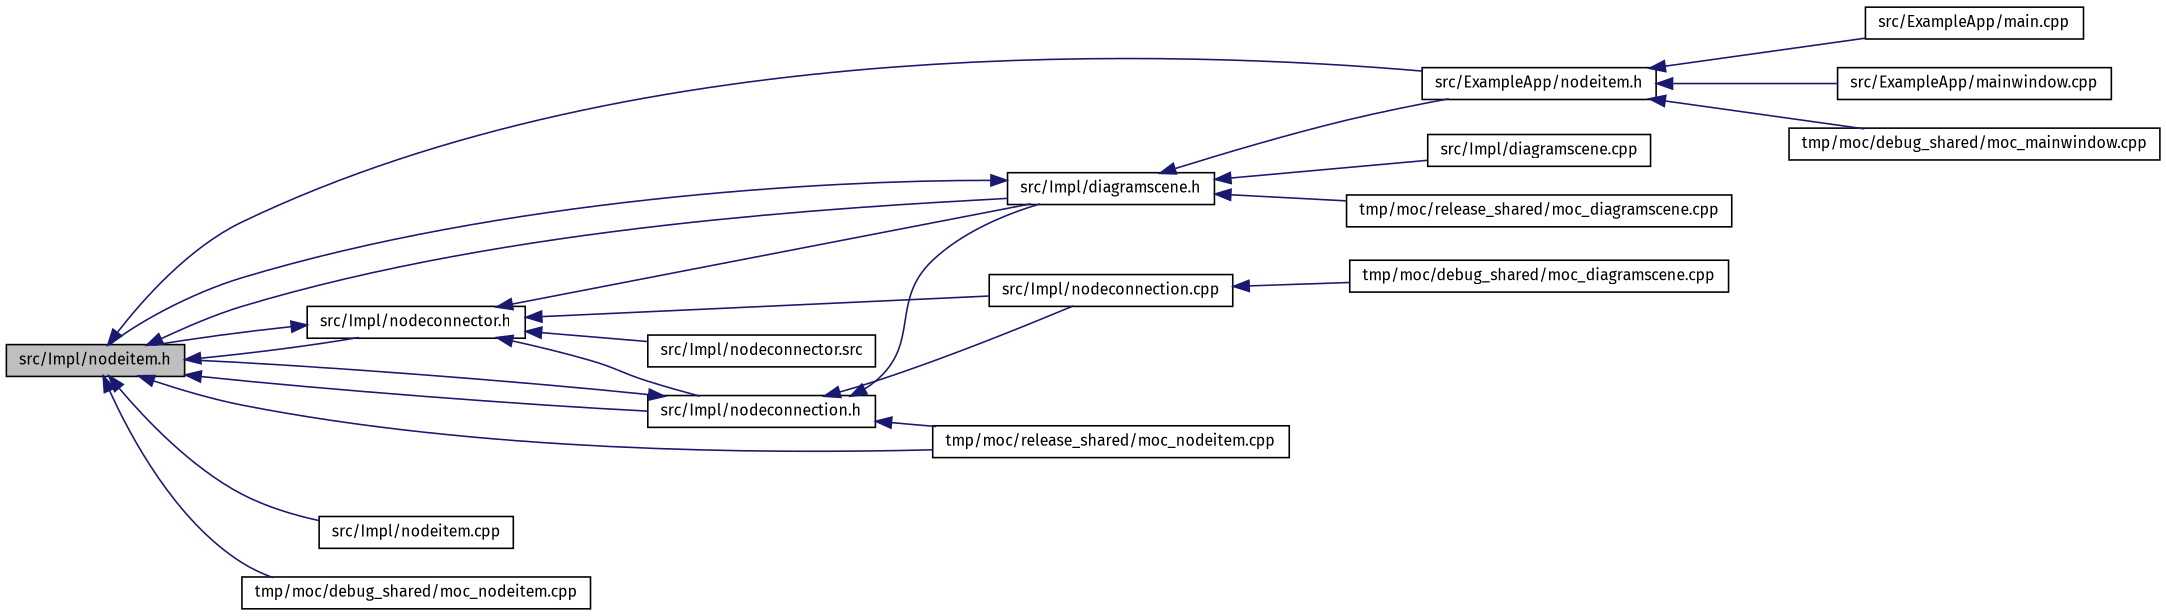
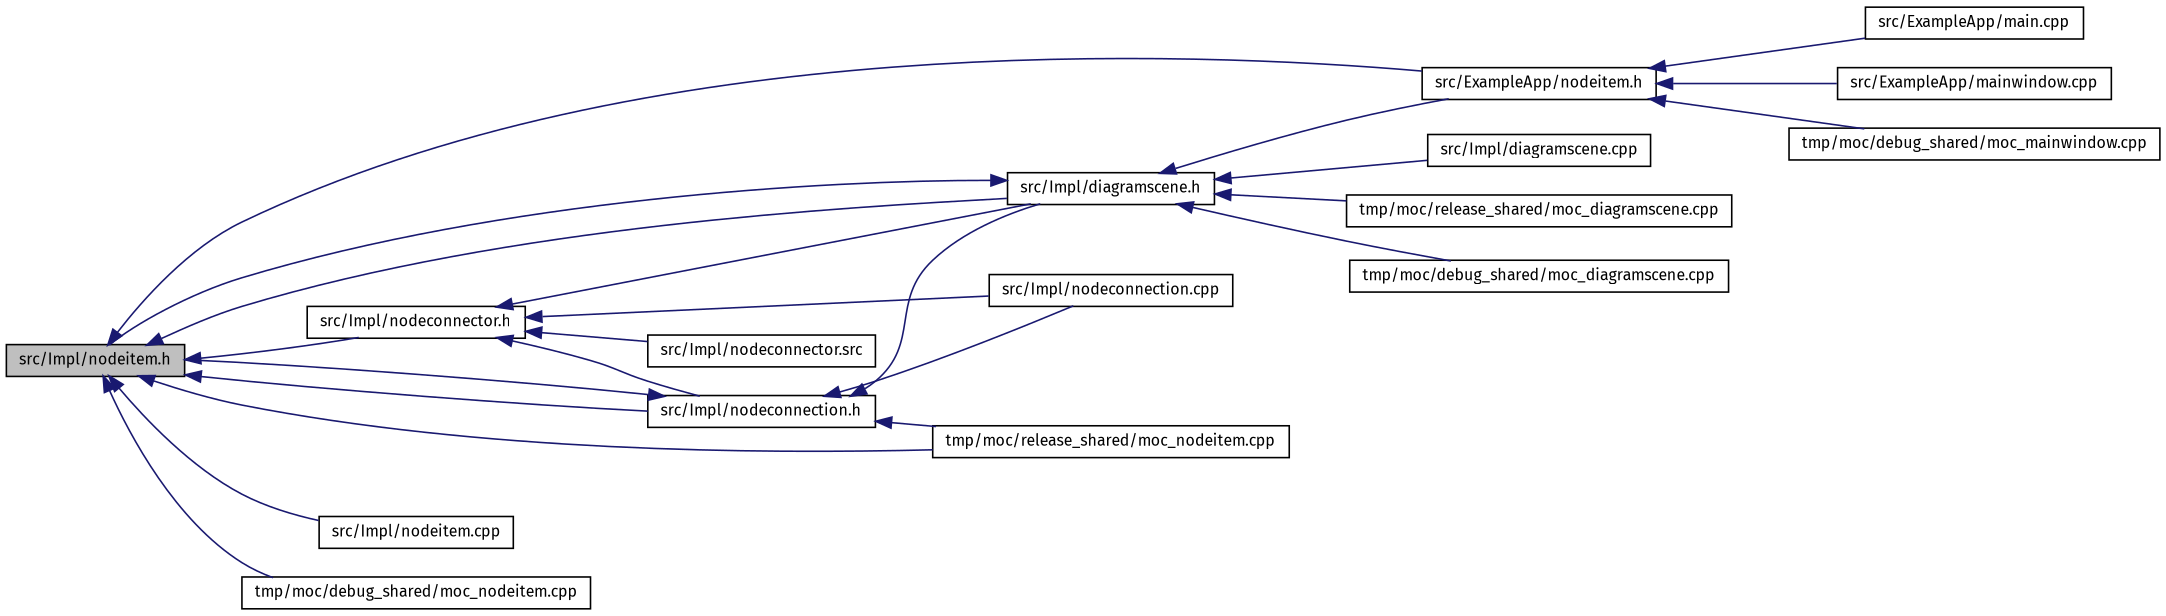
edge "tmp/moc/debug_shared/moc_diagramscene.cpp" -> "src/Impl/nodeconnection.cpp": now "tmp/moc/debug_shared/moc_diagramscene.cpp" -> "src/Impl/diagramscene.h"
edge "src/Impl/nodeitem.h" -> "src/Impl/nodeconnector.h": removed
